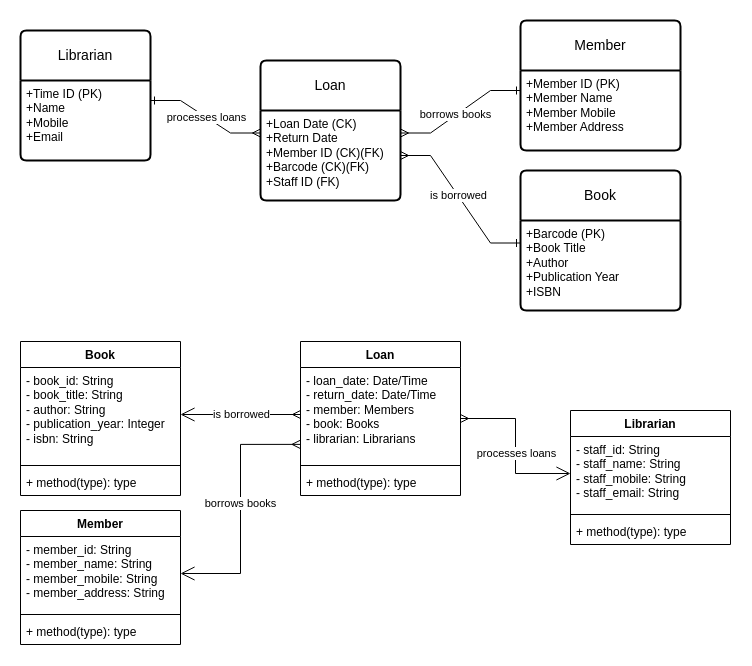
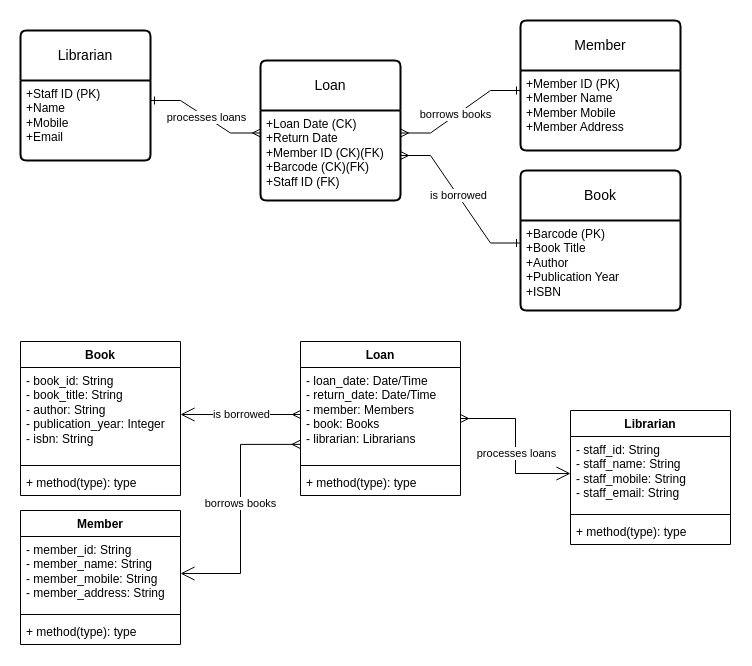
node "+Time ID (PK) +Name +Mobile +Email": label "+Time ID (PK) +Name +Mobile +Email" -> "+Staff ID (PK) +Name +Mobile +Email"
